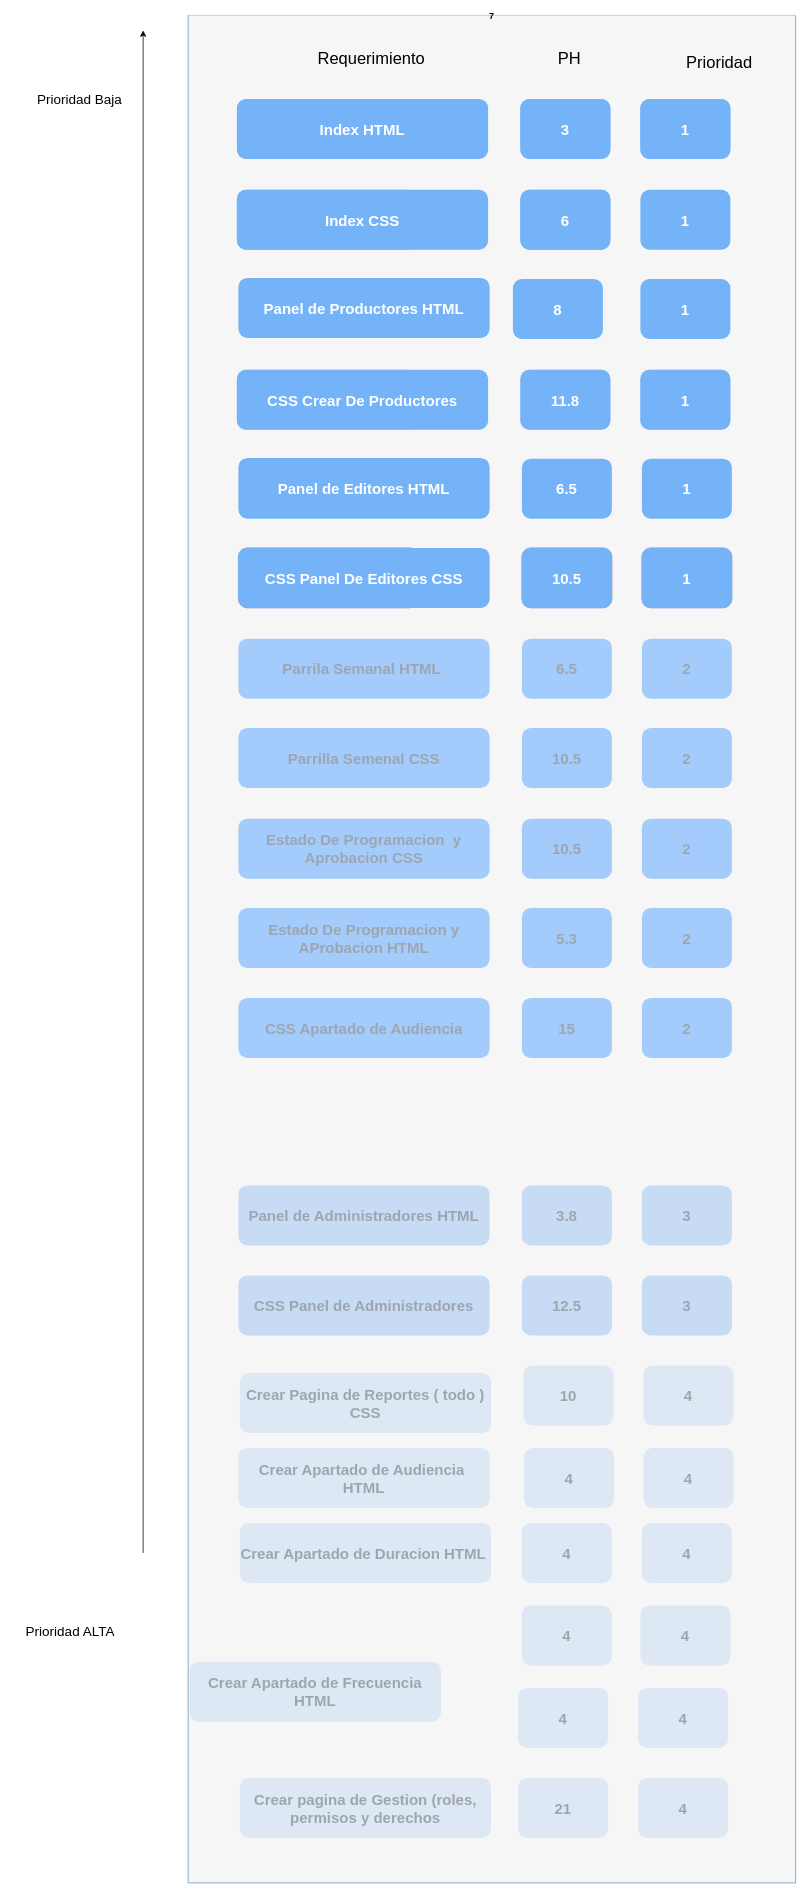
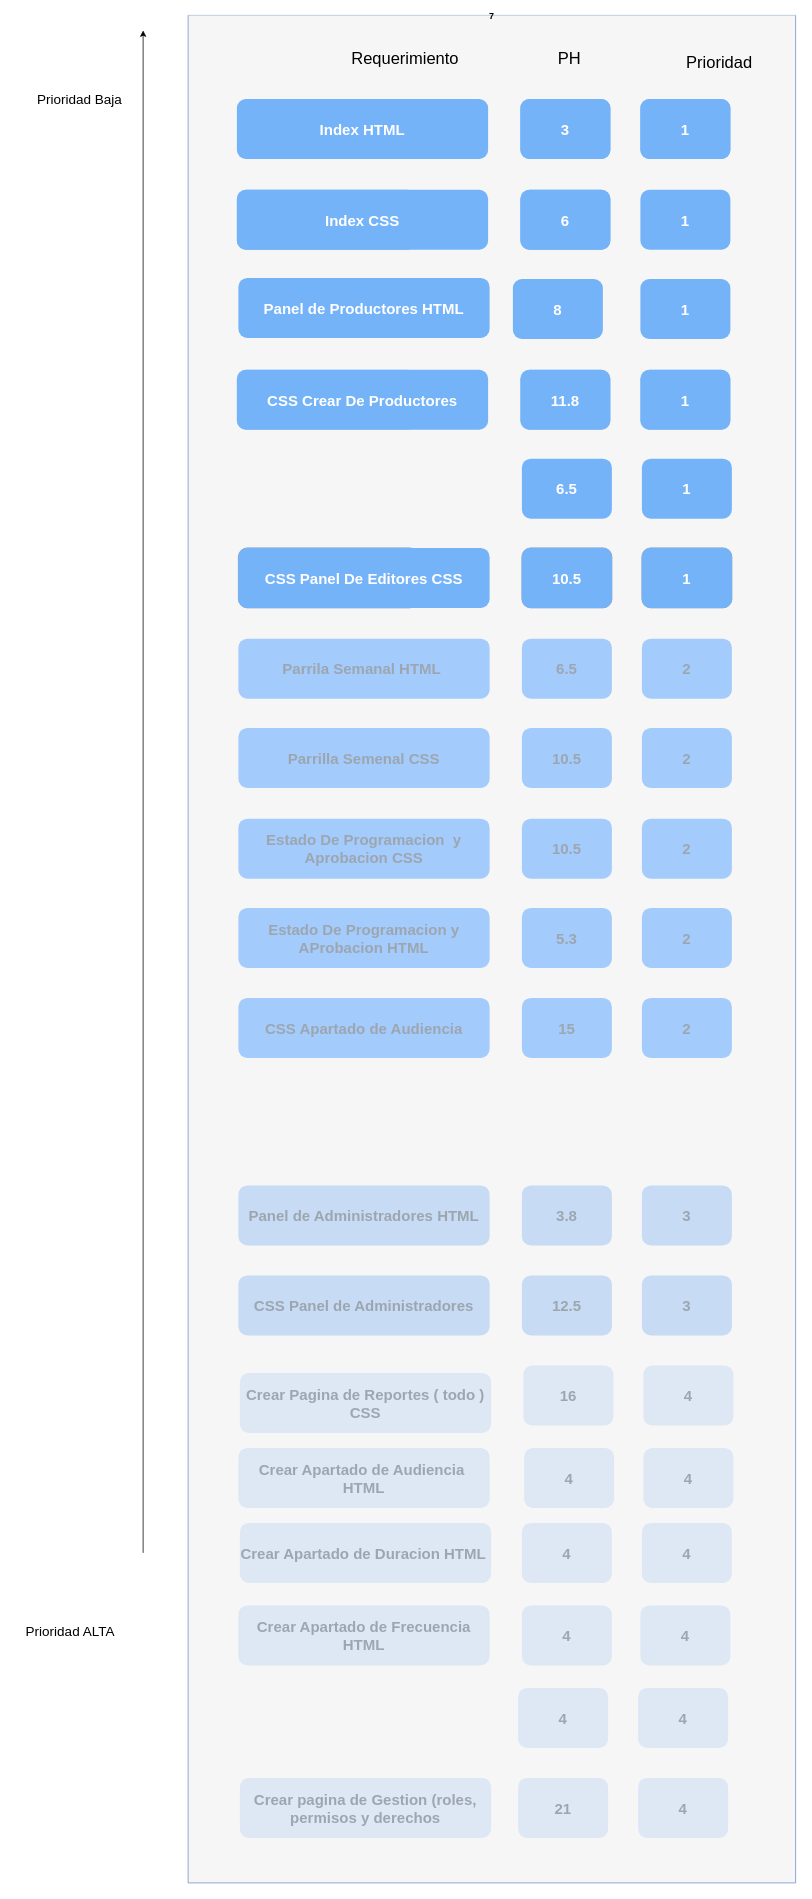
node "Requerimiento": moved (371, 59) -> (405, 59)
node "Panel de Editores HTML": removed
node "10": label "10" -> "16"
node "Crear Apartado de Frecuencia HTML": moved (315, 1692) -> (364, 1635)
